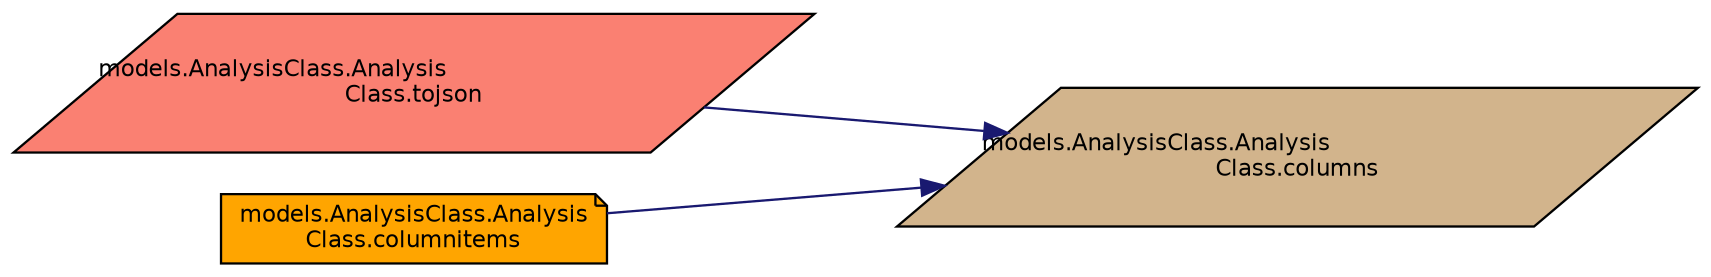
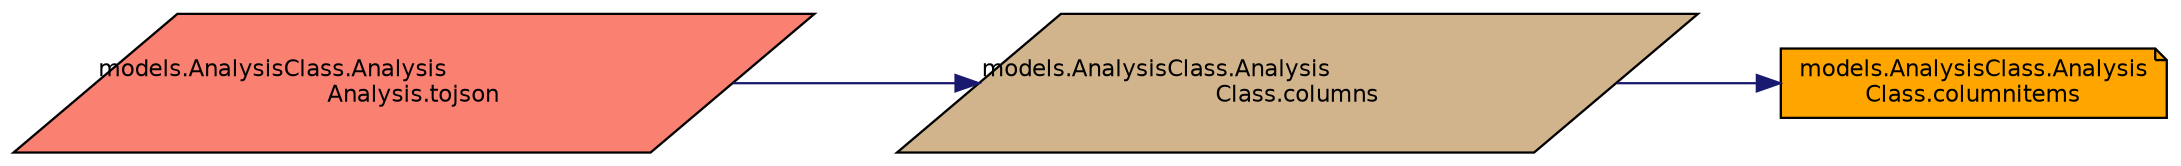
node "models.AnalysisClass.Analysis Class.tojson": label "models.AnalysisClass.Analysis Class.tojson" -> "models.AnalysisClass.Analysis Analysis.tojson"
edge "models.AnalysisClass.Analysis Class.columnitems" -> "models.AnalysisClass.Analysis Class.columns": reversed
